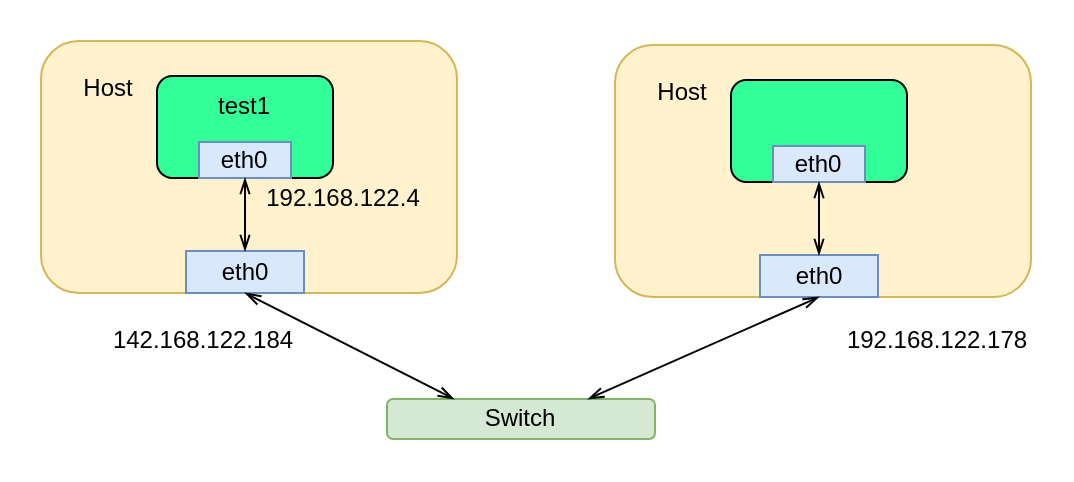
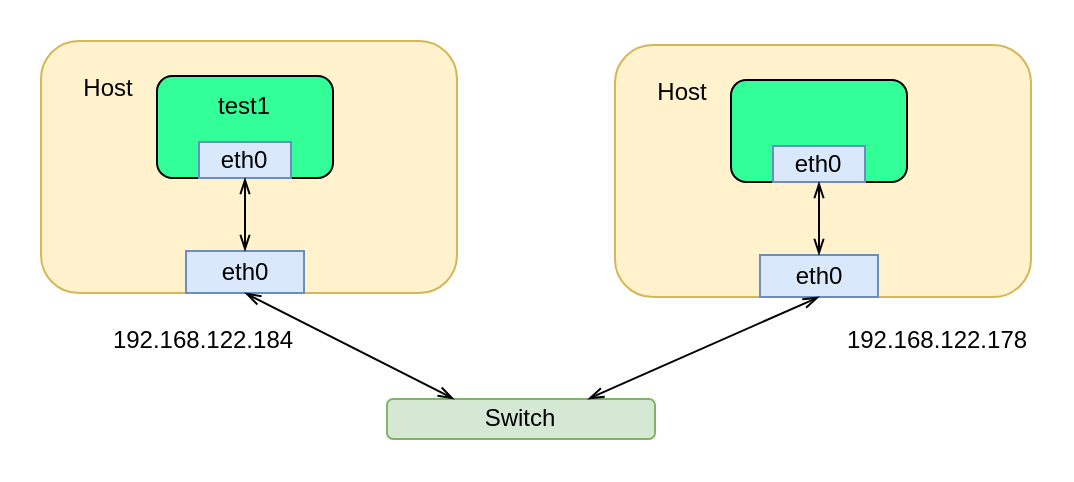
node "192.168.122.4": removed
node "142.168.122.184": label "142.168.122.184" -> "192.168.122.184"
